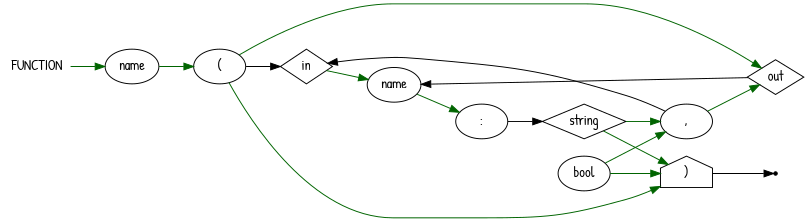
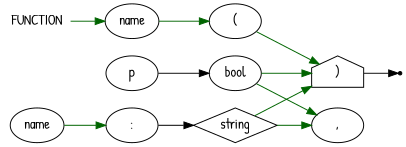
node "in": removed
node "p": added
node "out": removed
